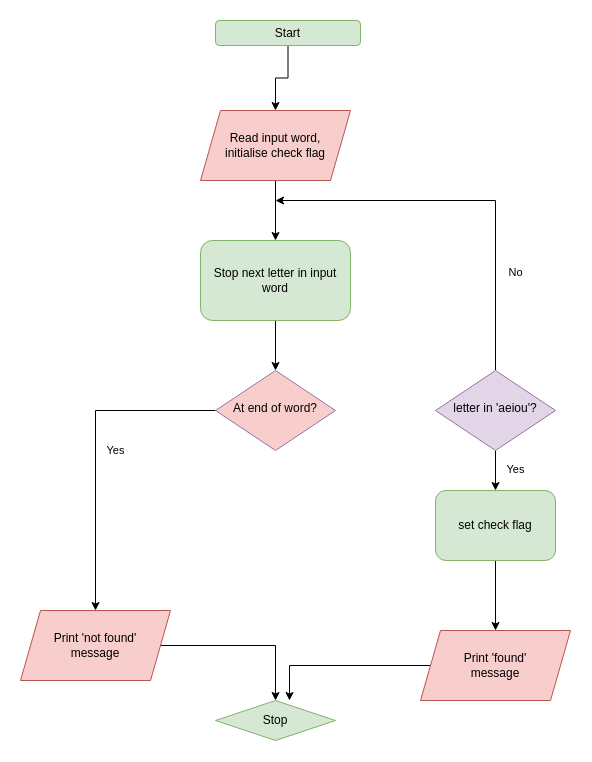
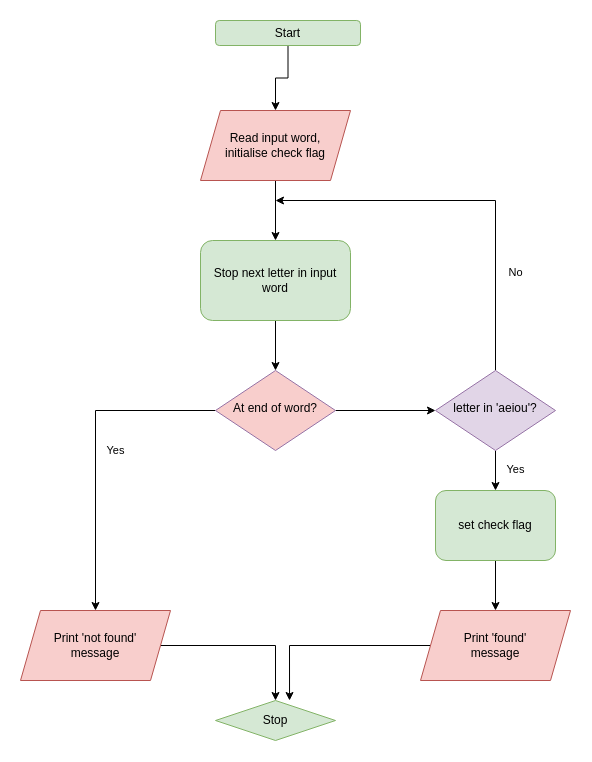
edge "At end of word?" -> "letter in 'aeiou'?": added
node "Print 'found' message": moved (496, 666) -> (496, 646)
